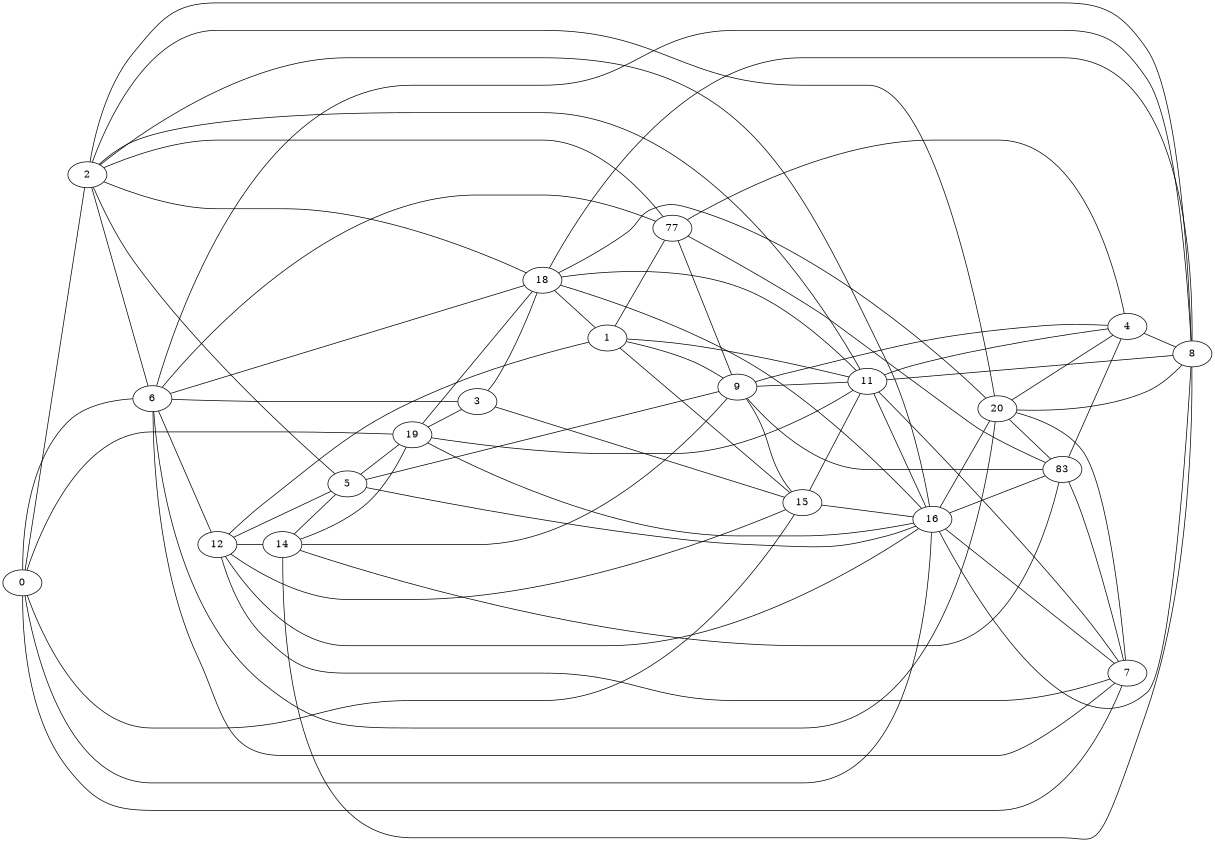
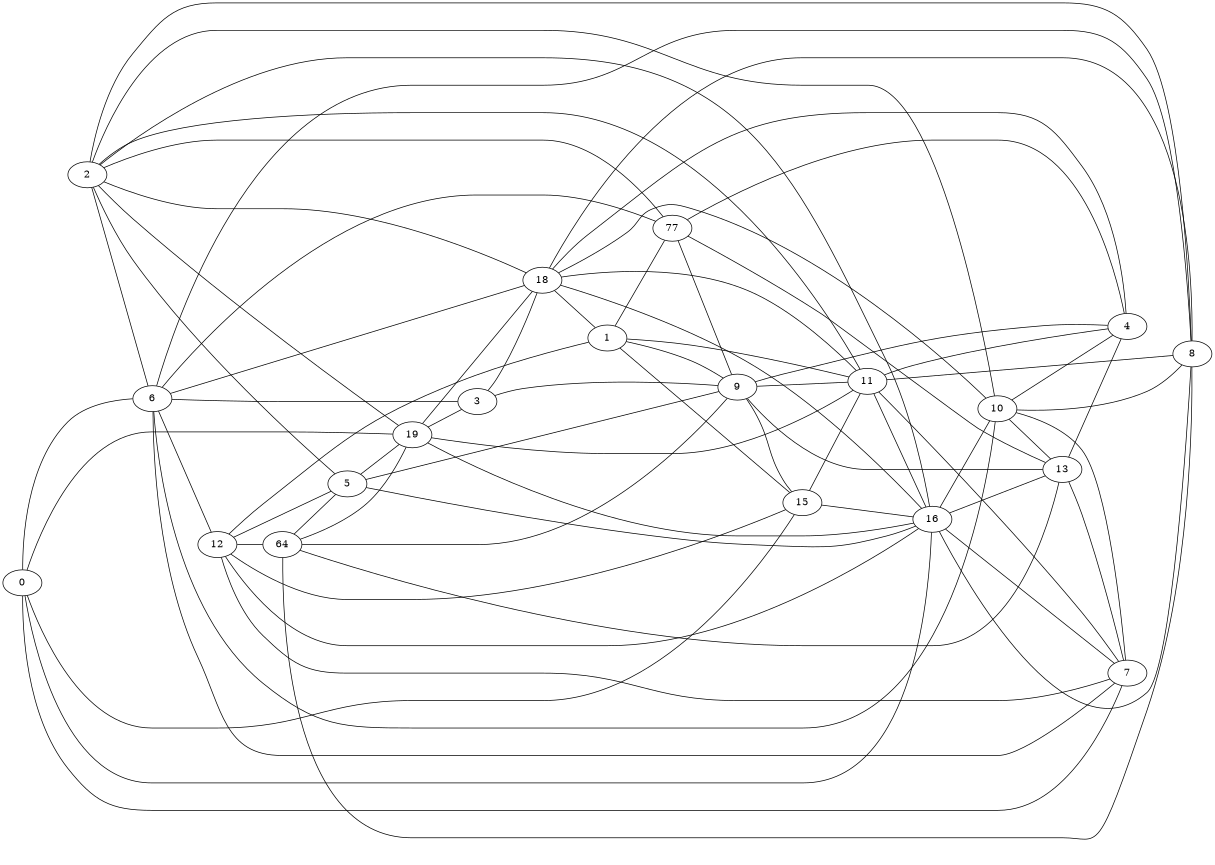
edge "4" -- "8": now "4" -- "18"
edge "2" -- "0": now "2" -- "19"
node "20": label "20" -> "10"
edge "3" -- "15": now "3" -- "9"
node "83": label "83" -> "13"
node "14": label "14" -> "64"
